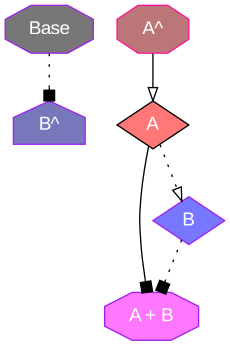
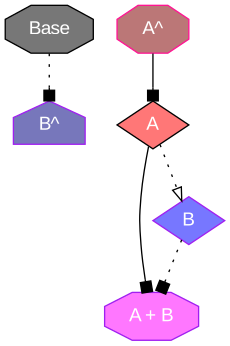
node "Base": color purple -> black
edge "A^" -> "A": arrowhead onormal -> box
